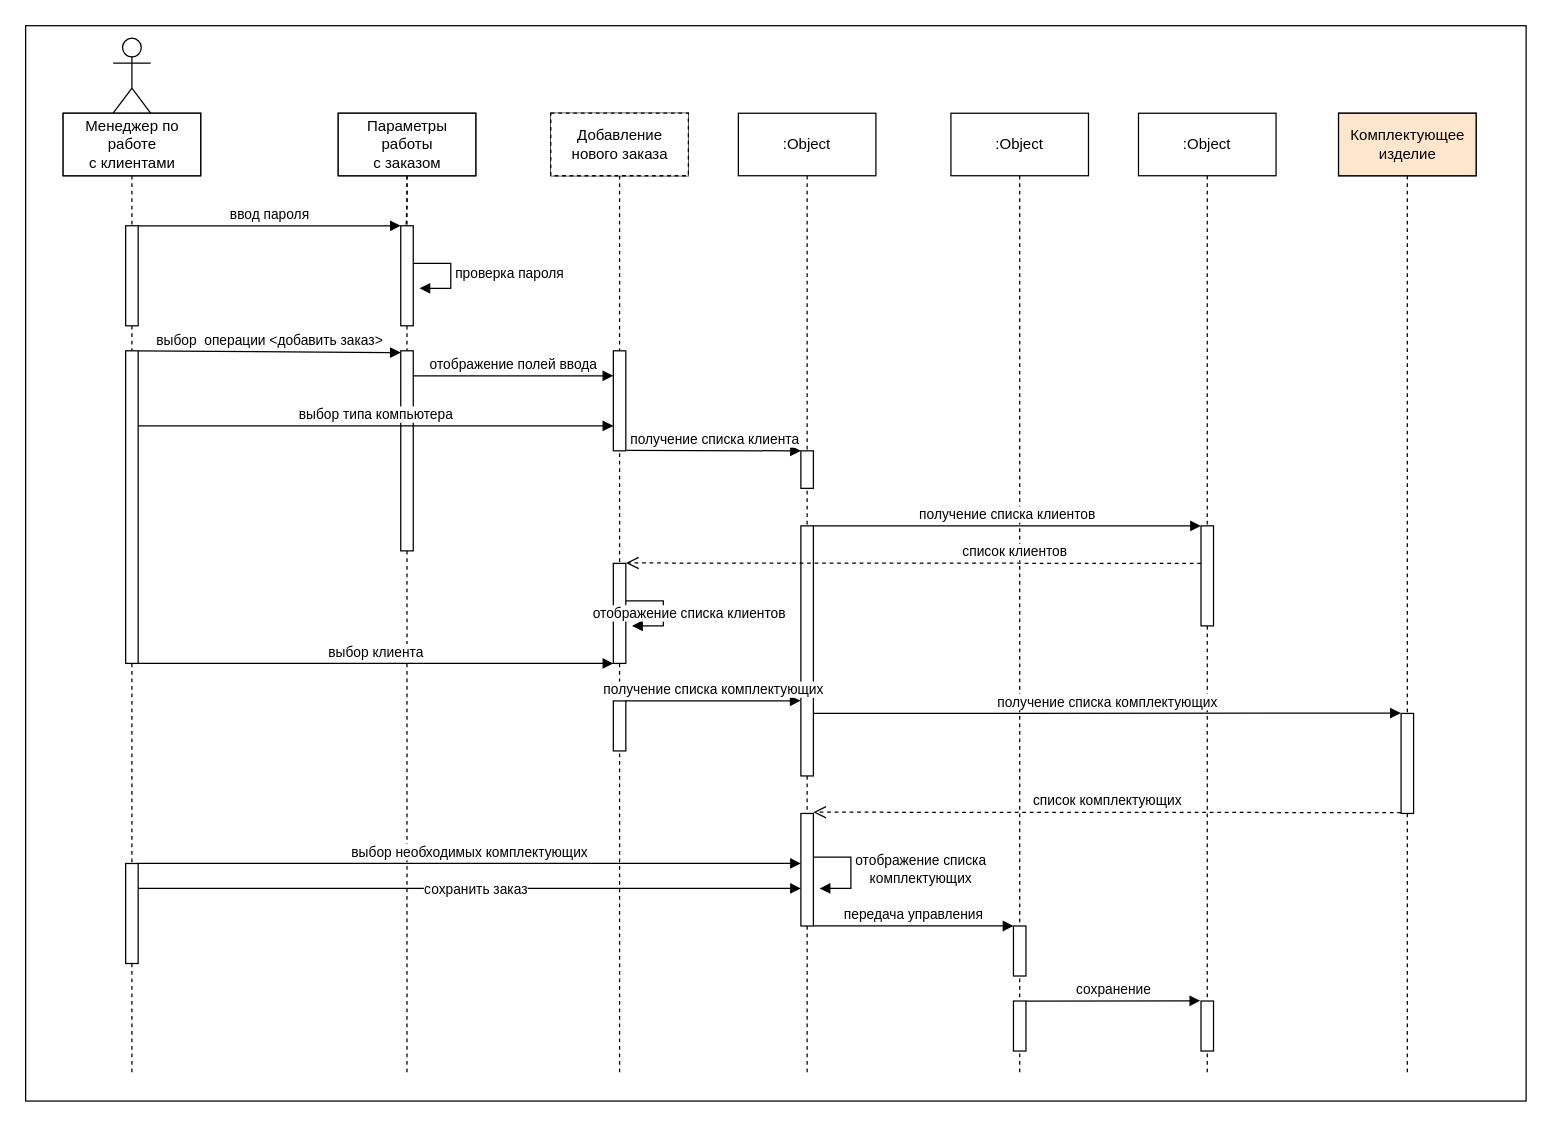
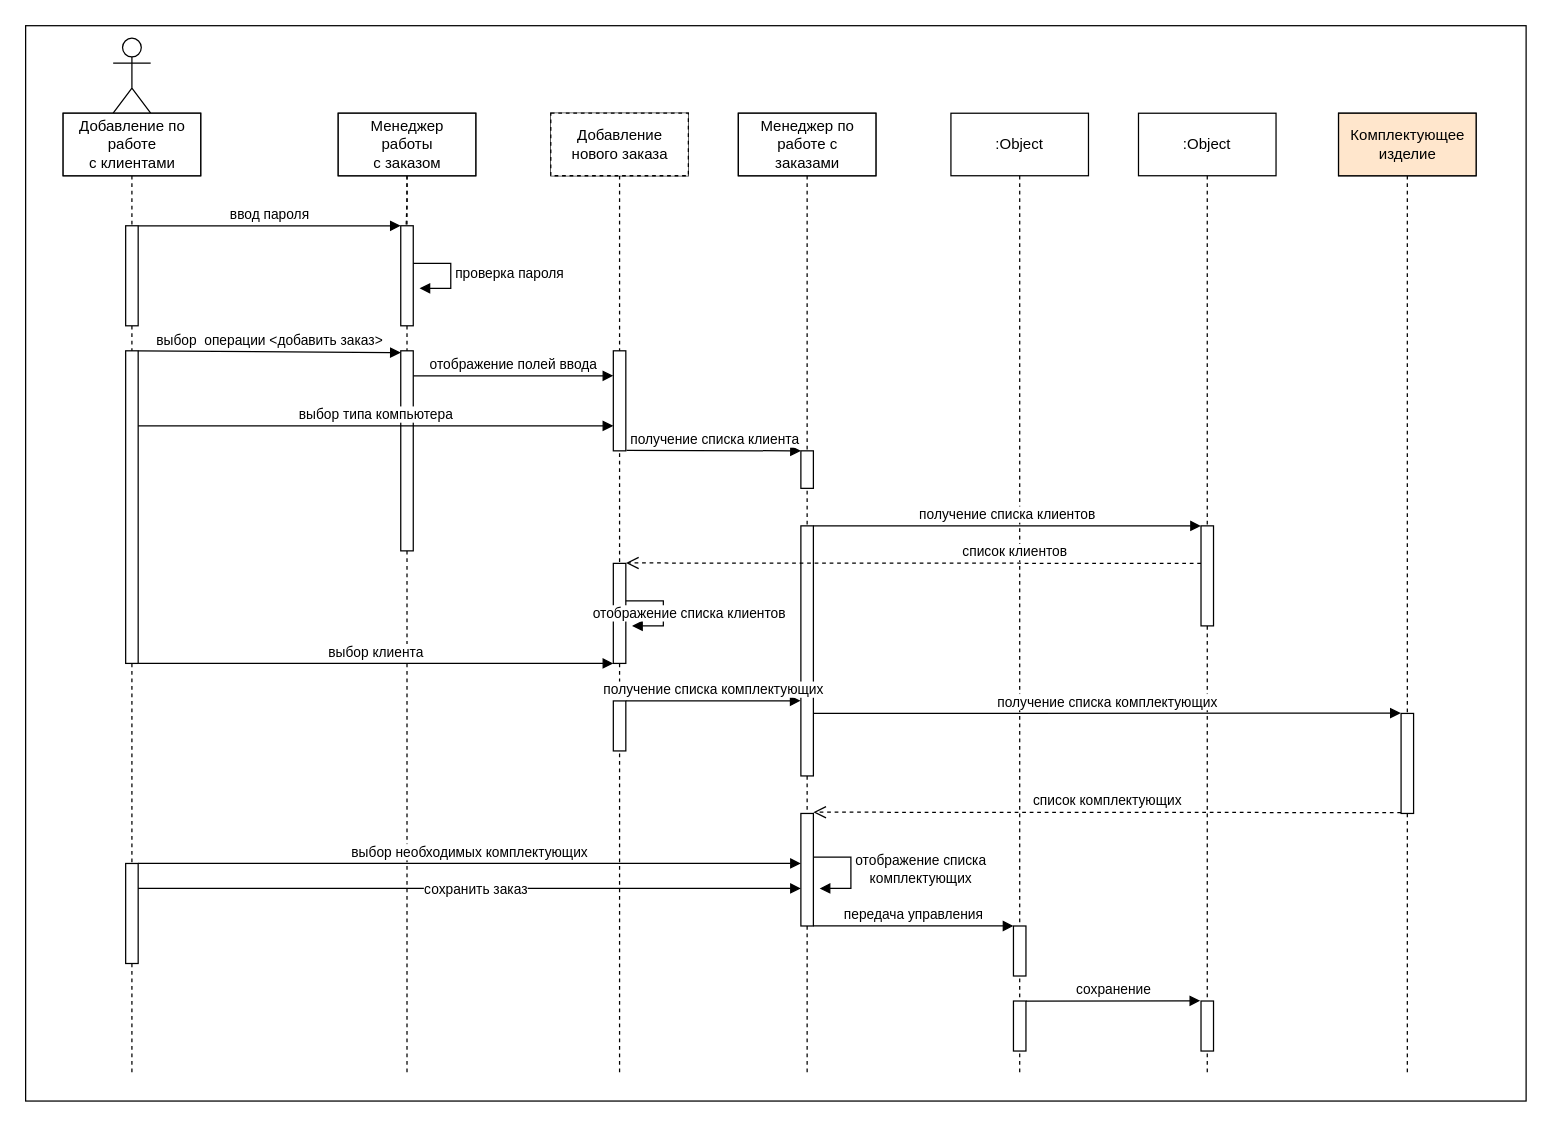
node "Менеджер по работе с клиентами": label "Менеджер по работе с клиентами" -> "Добавление по работе с клиентами"
node "Параметры работы с заказом": label "Параметры работы с заказом" -> "Менеджер работы с заказом"
node "Менеджер по работе с заказами": added
